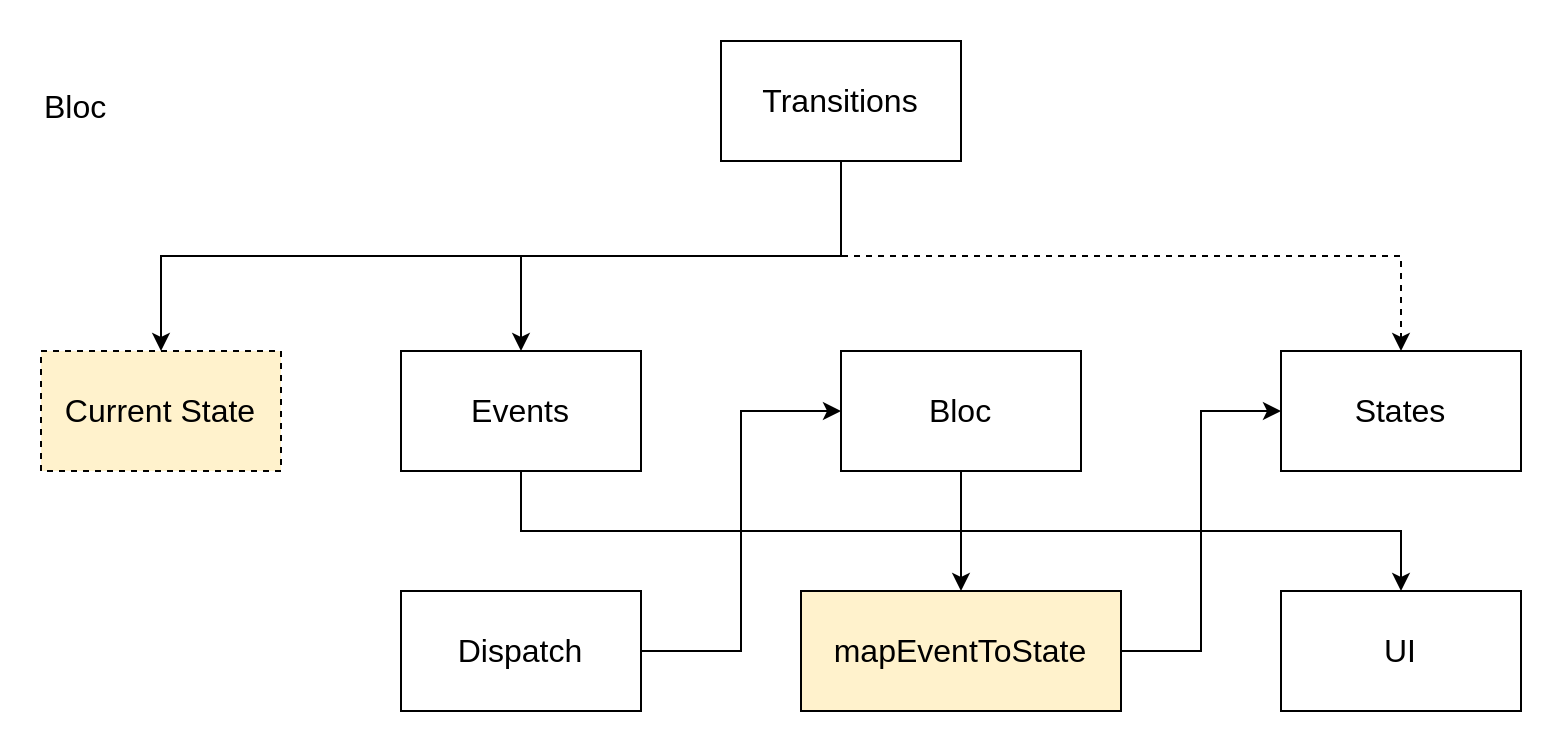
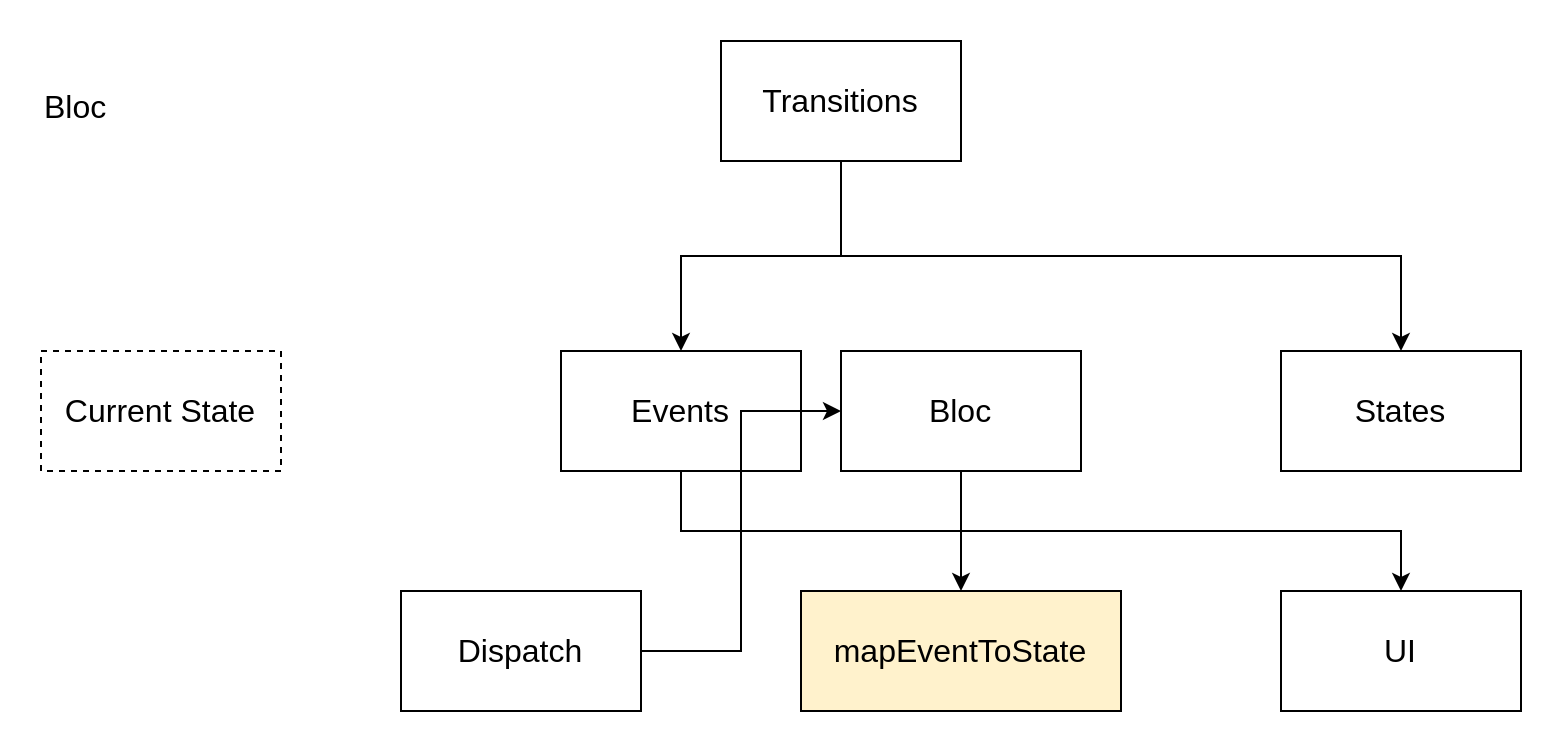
edge "Transitions" -> "Current State": removed
edge "Transitions" -> "States": style dashed -> solid
node "Current State": fillcolor #fff2cc -> #ffffff
node "Events": moved (521, 411) -> (681, 411)
edge "mapEventToState" -> "States": removed
